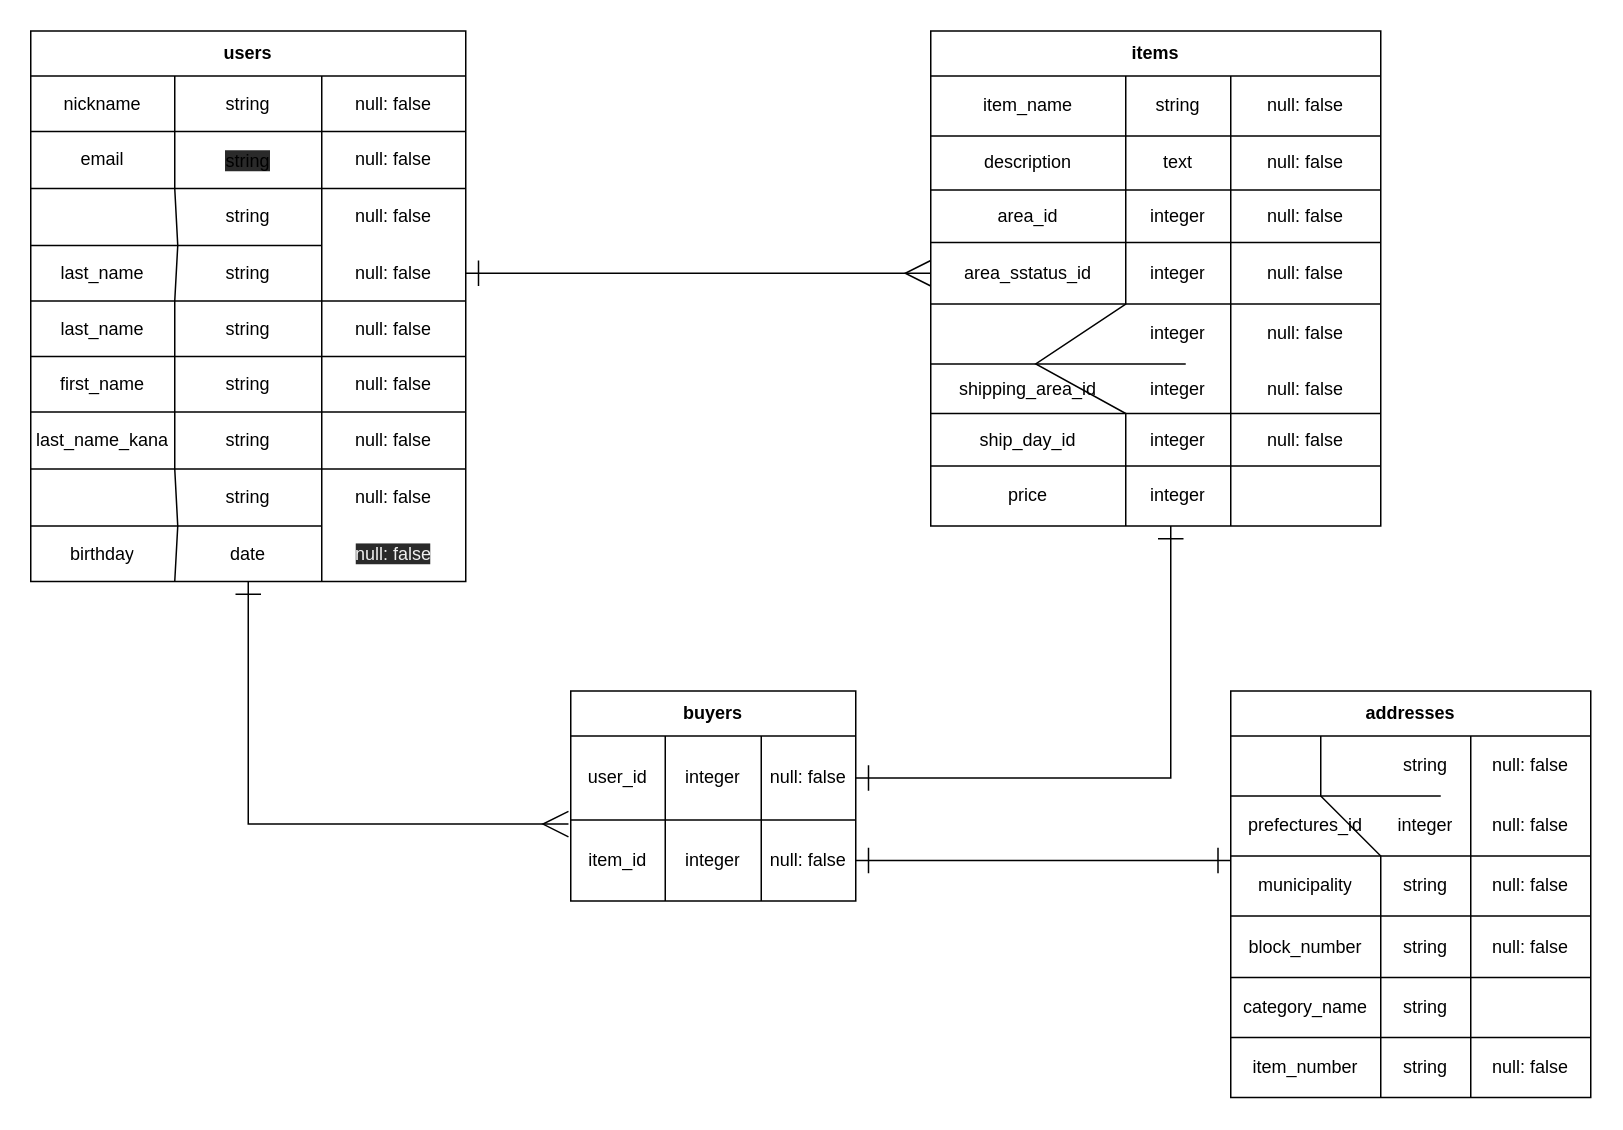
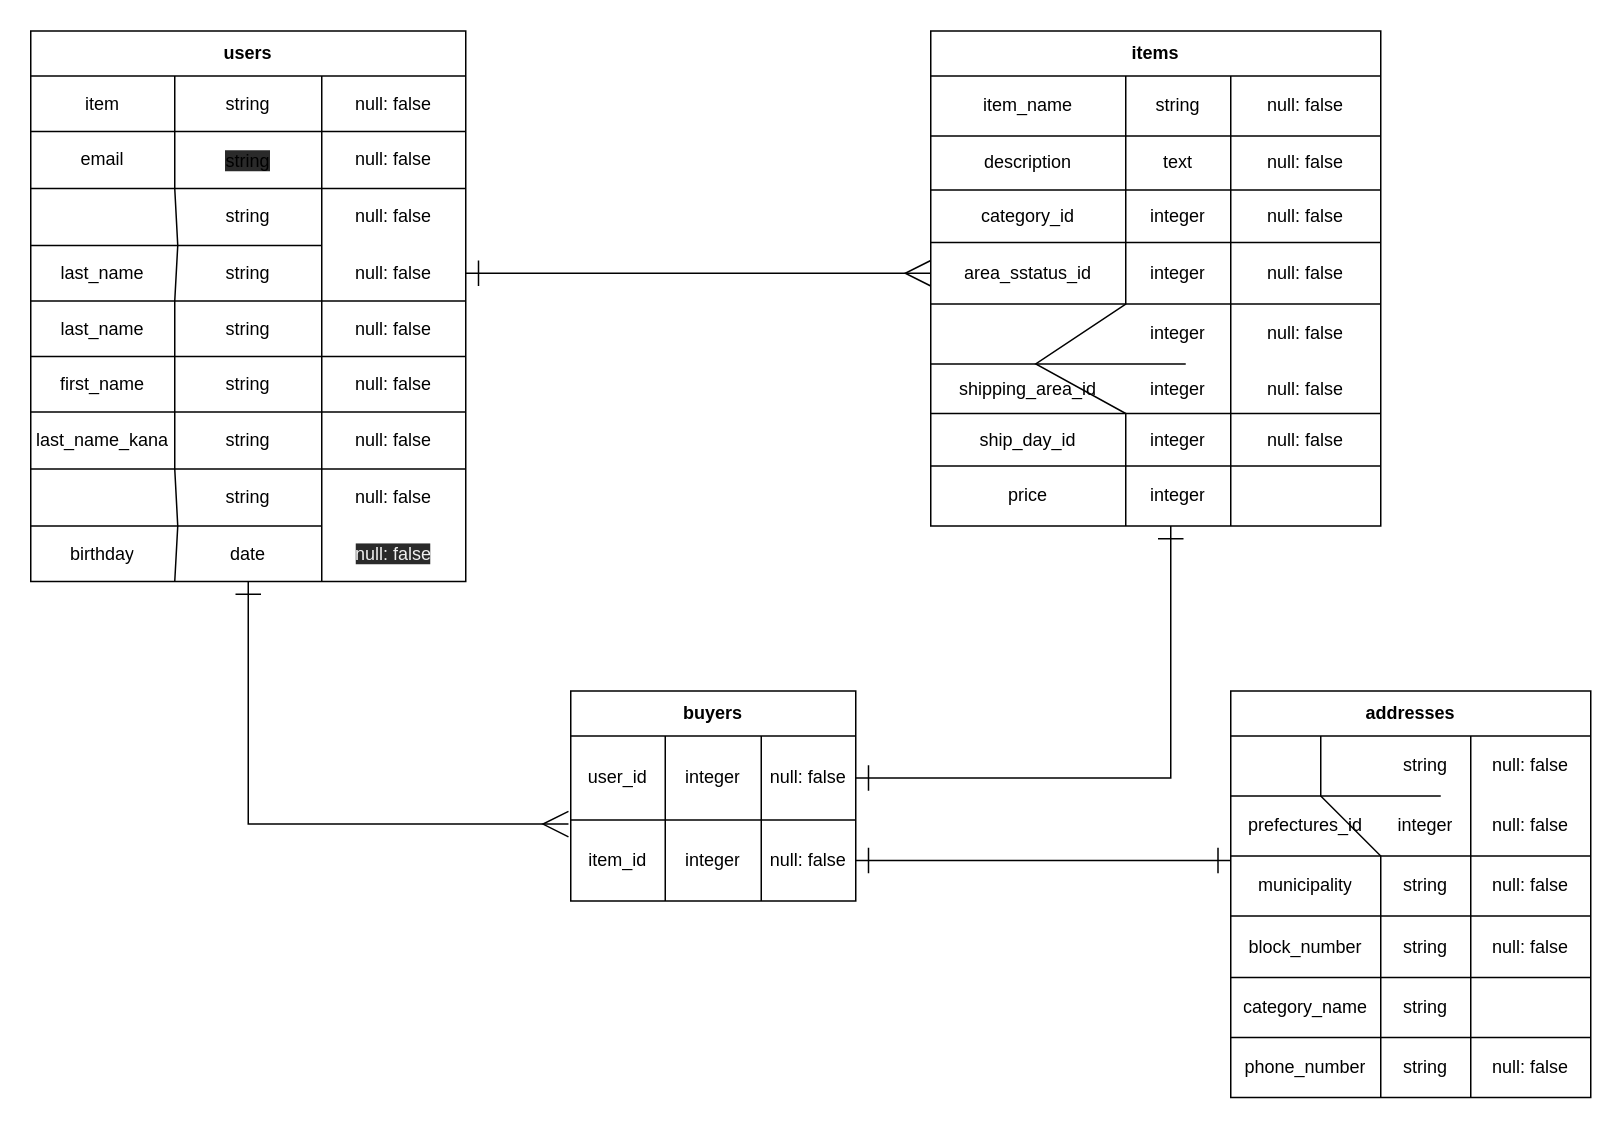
node "nickname": label "nickname" -> "item"
node "area_id": label "area_id" -> "category_id"
node "item_number": label "item_number" -> "phone_number"
